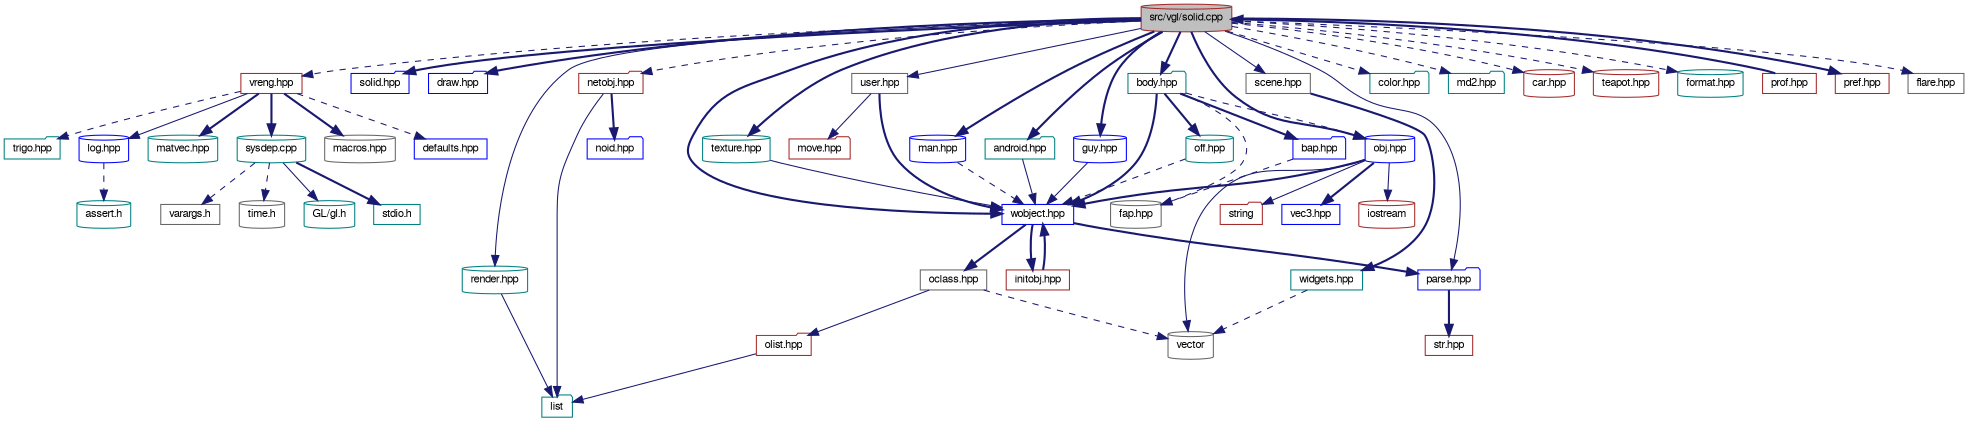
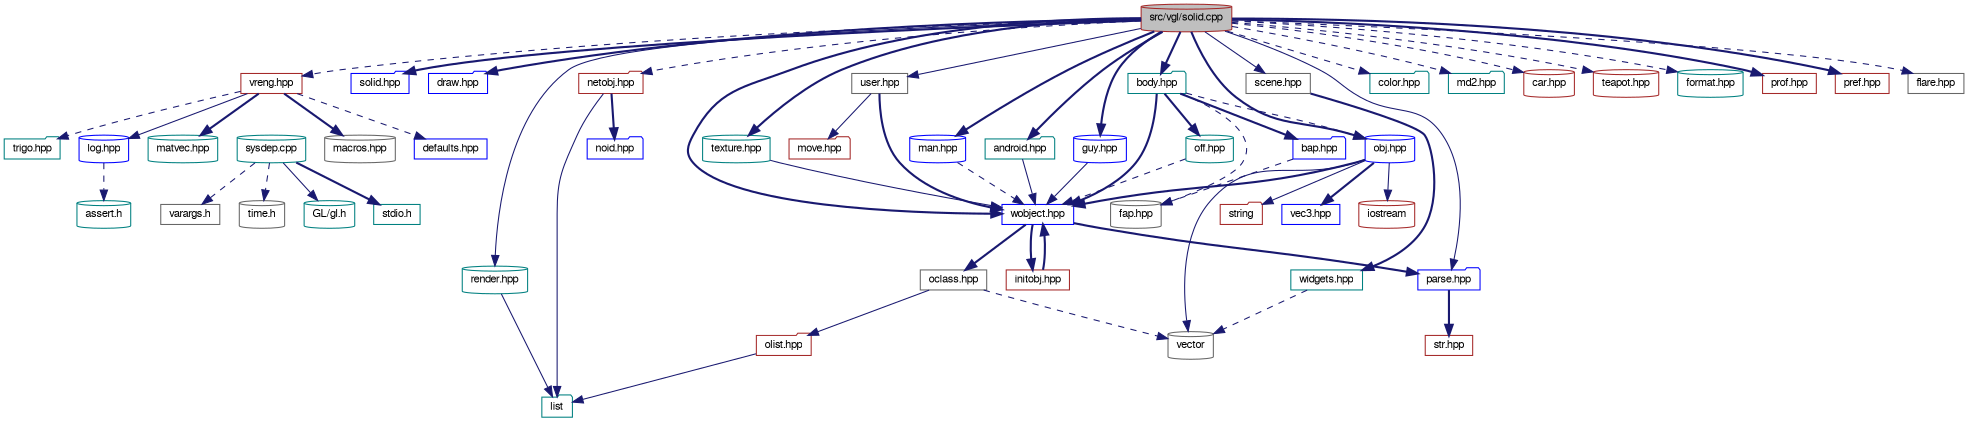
edge "prof.hpp" -> "src/vgl/solid.cpp": reversed
edge "vreng.hpp" -> "sysdep.cpp": removed
